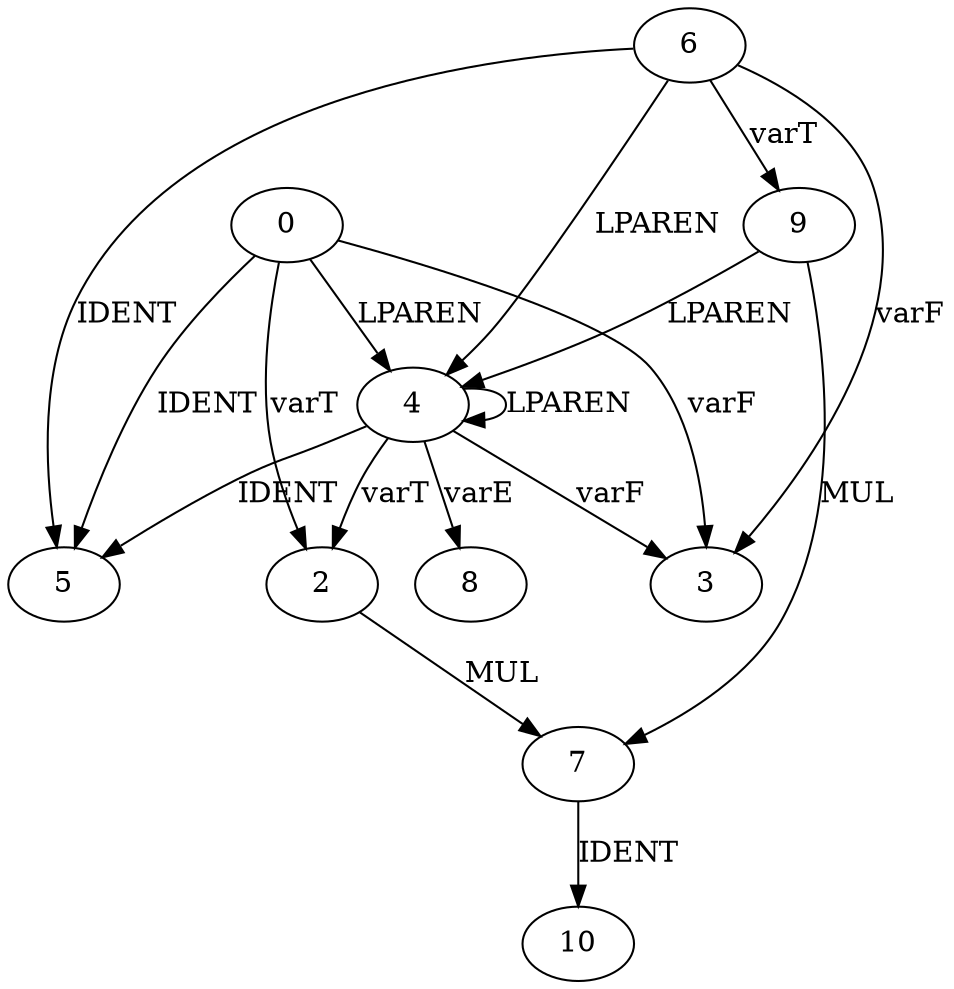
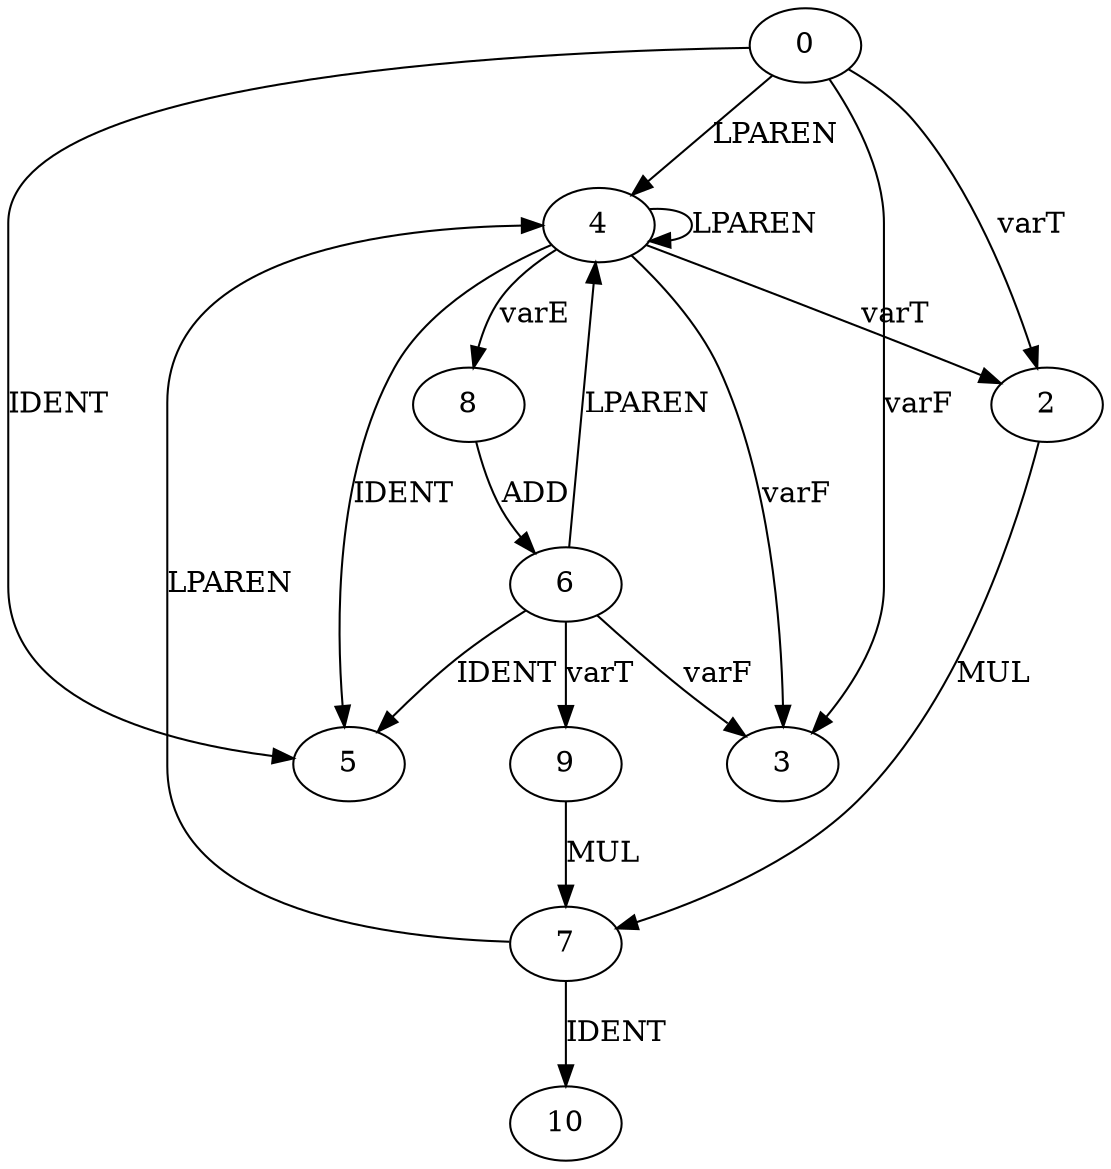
edge "9" -> "4": now "7" -> "4"
edge "8" -> "6": added, label "ADD"
